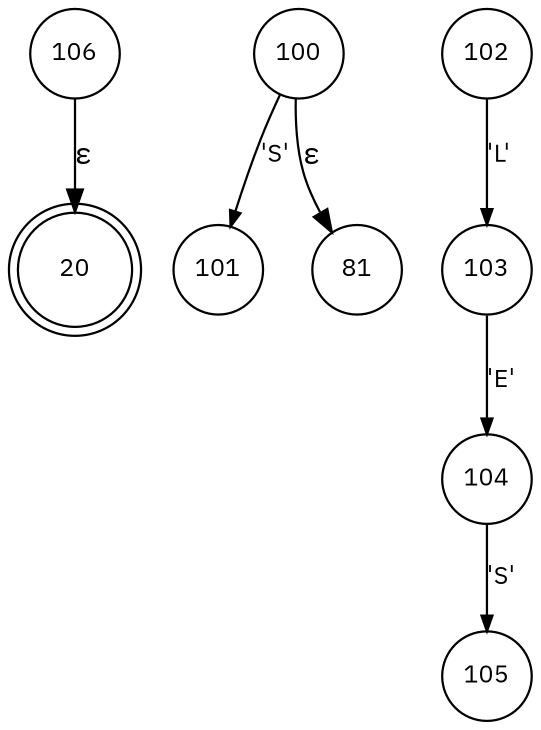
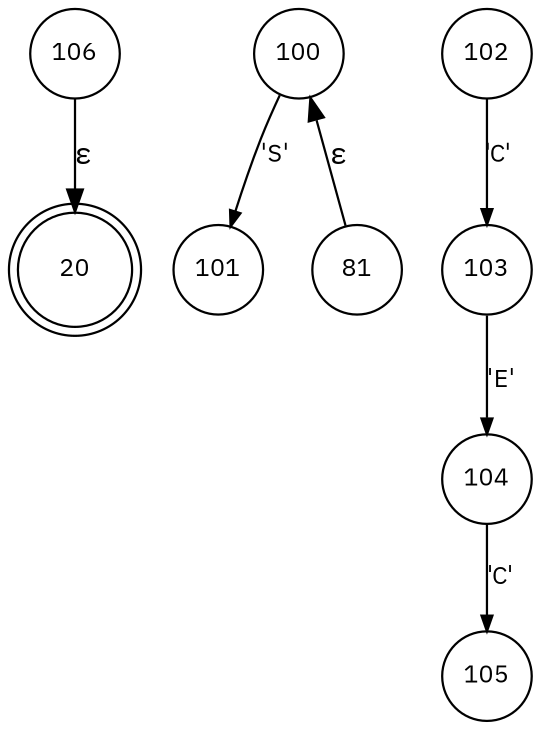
edge "102" -> "103": label "'L'" -> "'C'"
edge "100" -> "81": reversed
edge "104" -> "105": label "'S'" -> "'C'"
